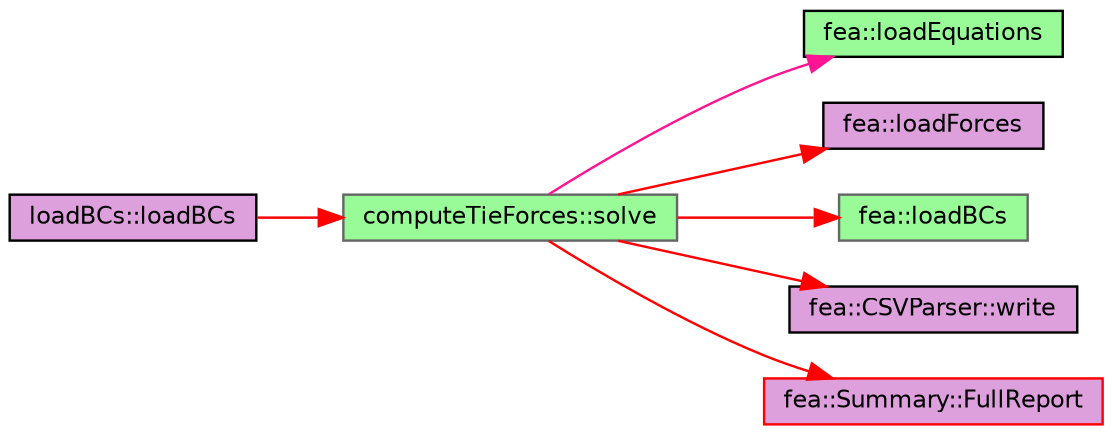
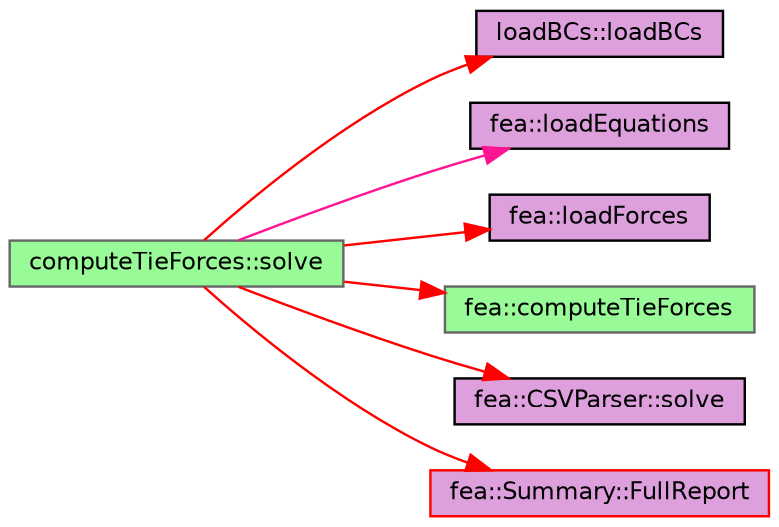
node "fea::loadEquations": fillcolor palegreen -> plum
edge "loadBCs::loadBCs" -> "computeTieForces::solve": reversed
node "fea::loadBCs": label "fea::loadBCs" -> "fea::computeTieForces"
node "fea::CSVParser::write": label "fea::CSVParser::write" -> "fea::CSVParser::solve"
